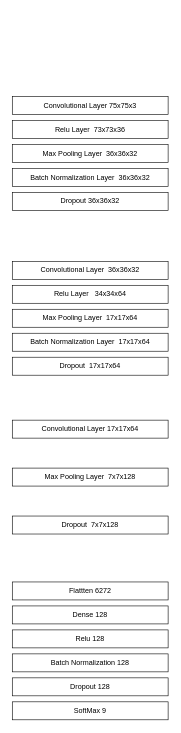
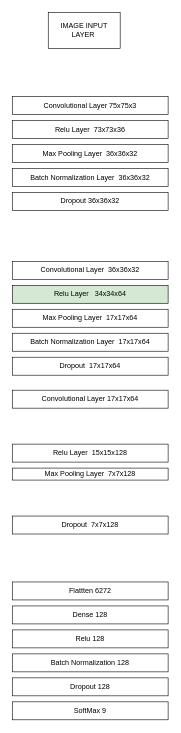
node "IMAGE INPUT LAYER": added
node "Relu Layer 34x34x64": fillcolor #ffffff -> #d5e8d4
node "Convolutional Layer 17x17x64": moved (90, 429) -> (90, 399)
node "Relu Layer 15x15x128": added
node "Max Pooling Layer 7x7x128": size 156x18 -> 156x12
